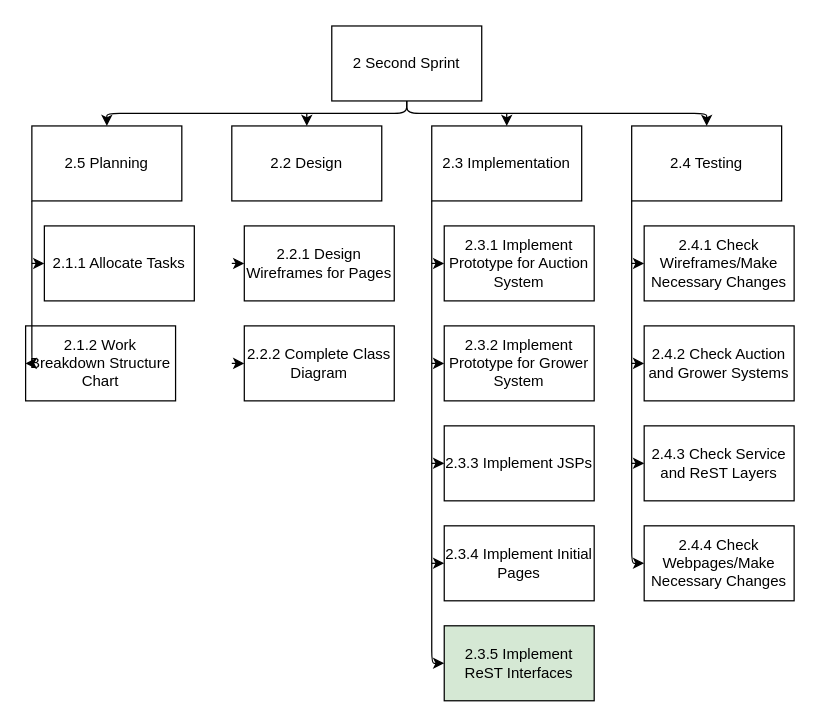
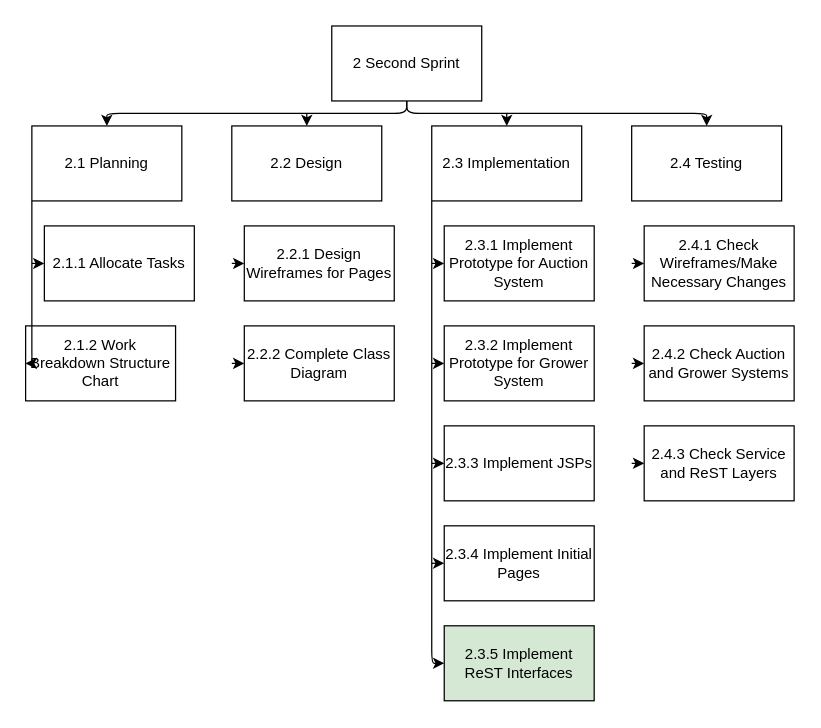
node "2.5 Planning": label "2.5 Planning" -> "2.1 Planning"
edge "2.4 Testing" -> "2.4.4 Check Webpages/Make Necessary Changes": removed
node "2.4.4 Check Webpages/Make Necessary Changes": removed
